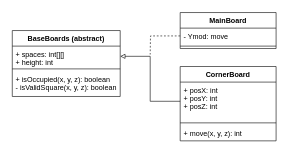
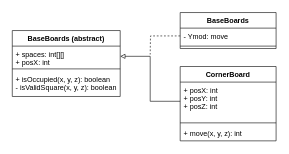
node "MainBoard": label "MainBoard" -> "BaseBoards"
node "+ spaces: int[][] + height: int": label "+ spaces: int[][] + height: int" -> "+ spaces: int[][] + posX: int"
